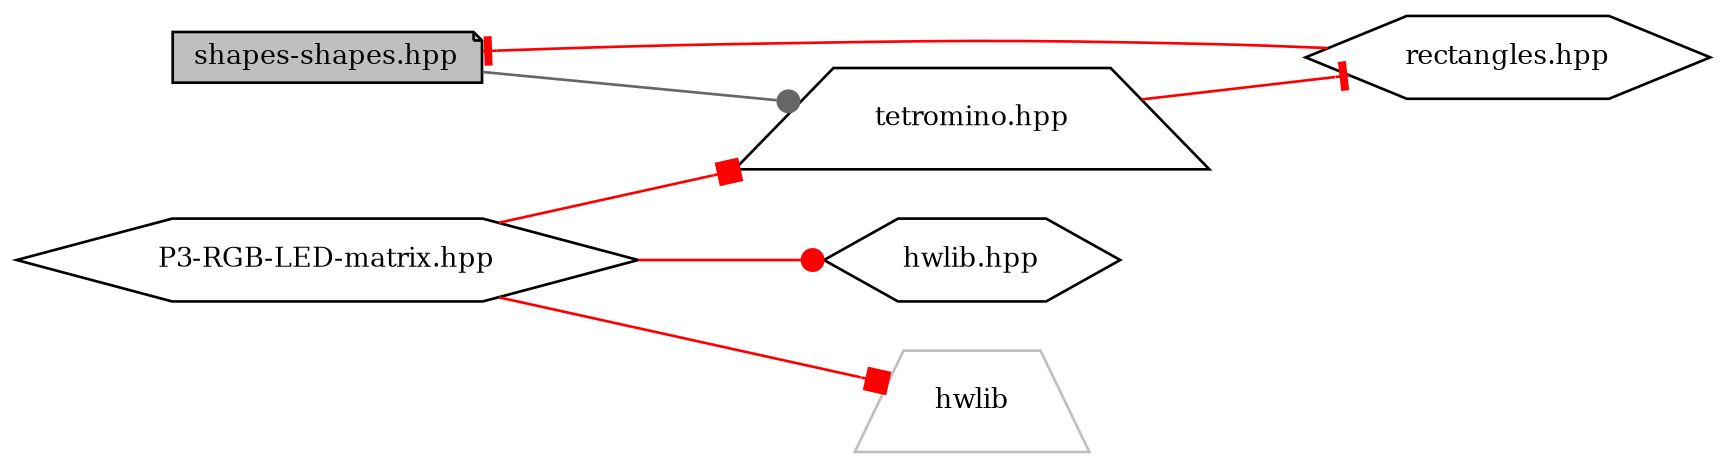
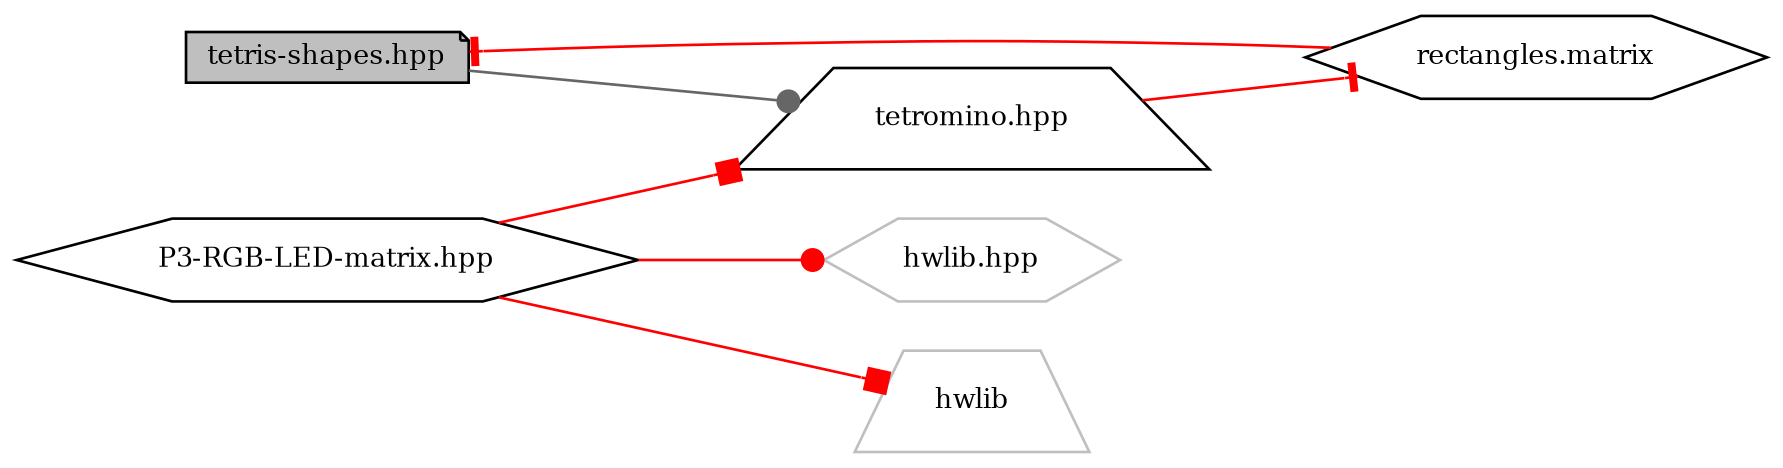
node "shapes-shapes.hpp": label "shapes-shapes.hpp" -> "tetris-shapes.hpp"
node "rectangles.hpp": label "rectangles.hpp" -> "rectangles.matrix"
node "hwlib.hpp": color black -> grey75
